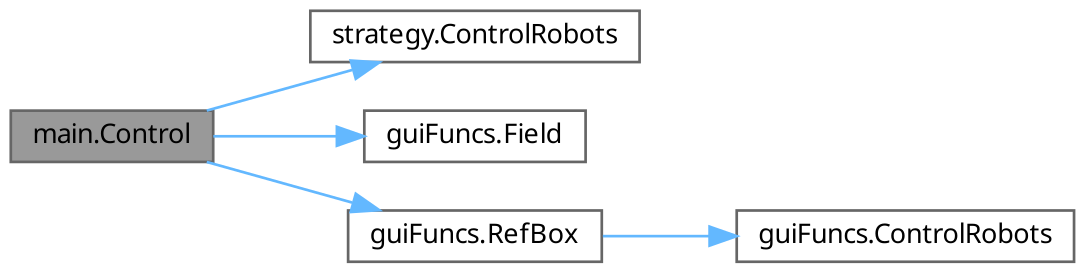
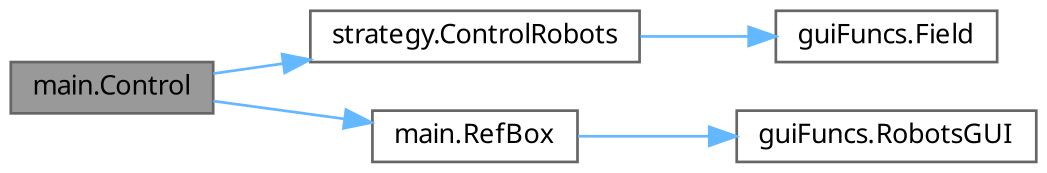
edge "main.Control" -> "guiFuncs.Field": now "strategy.ControlRobots" -> "guiFuncs.Field"
node "guiFuncs.RefBox": label "guiFuncs.RefBox" -> "main.RefBox"
node "guiFuncs.ControlRobots": label "guiFuncs.ControlRobots" -> "guiFuncs.RobotsGUI"
